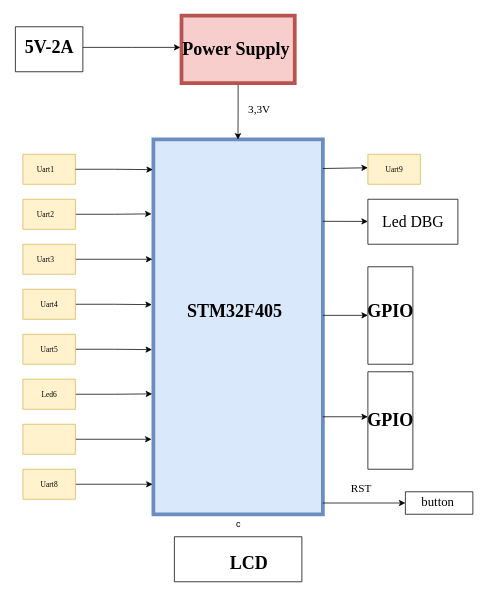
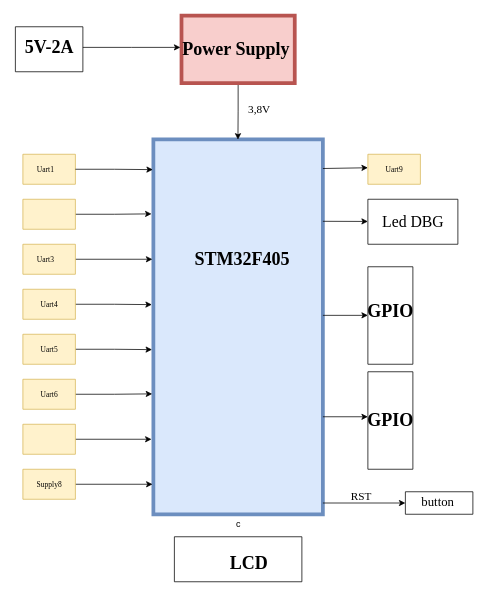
node "3,3V": label "3,3V" -> "3,8V"
node "Uart2": removed
node "STM32F405": moved (234, 312) -> (242, 259)
node "Led6": label "Led6" -> "Uart6"
node "Uart8": label "Uart8" -> "Supply8"
node "RST": moved (361, 488) -> (361, 495)
